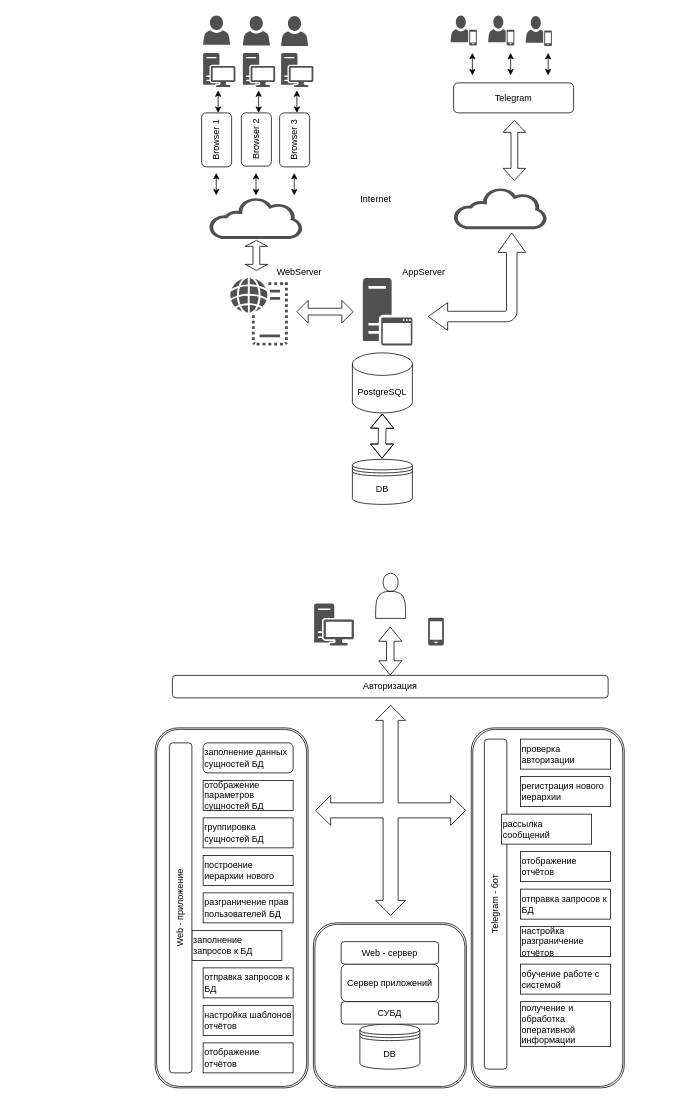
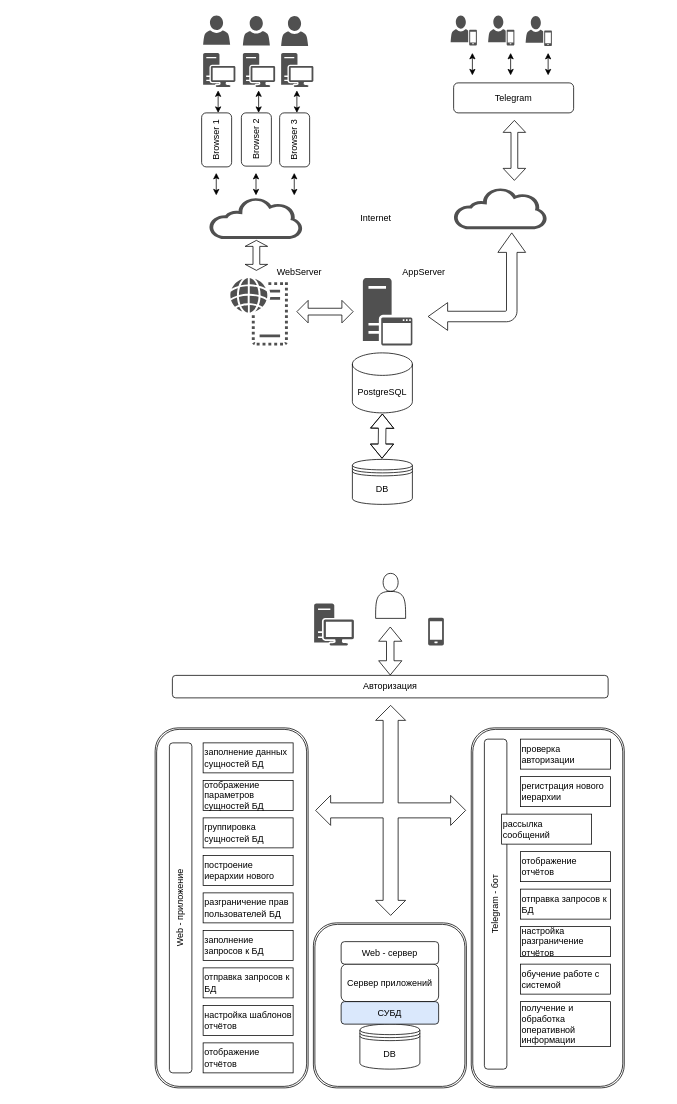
node "Internet": moved (375, 199) -> (375, 218)
node "заполнение данных сущностей БД": shape rounded rectangle -> rectangle
node "заполнение запросов к БД": moved (237, 945) -> (248, 945)
node "СУБД": fillcolor #ffffff -> #dae8fc
